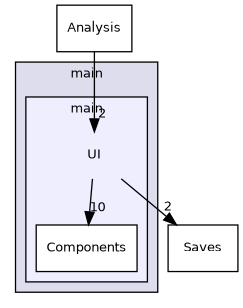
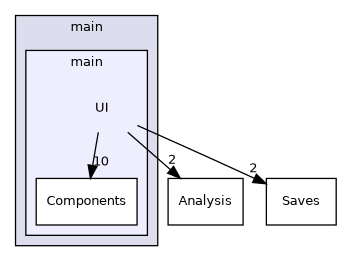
edge "Analysis" -> "UI": reversed
